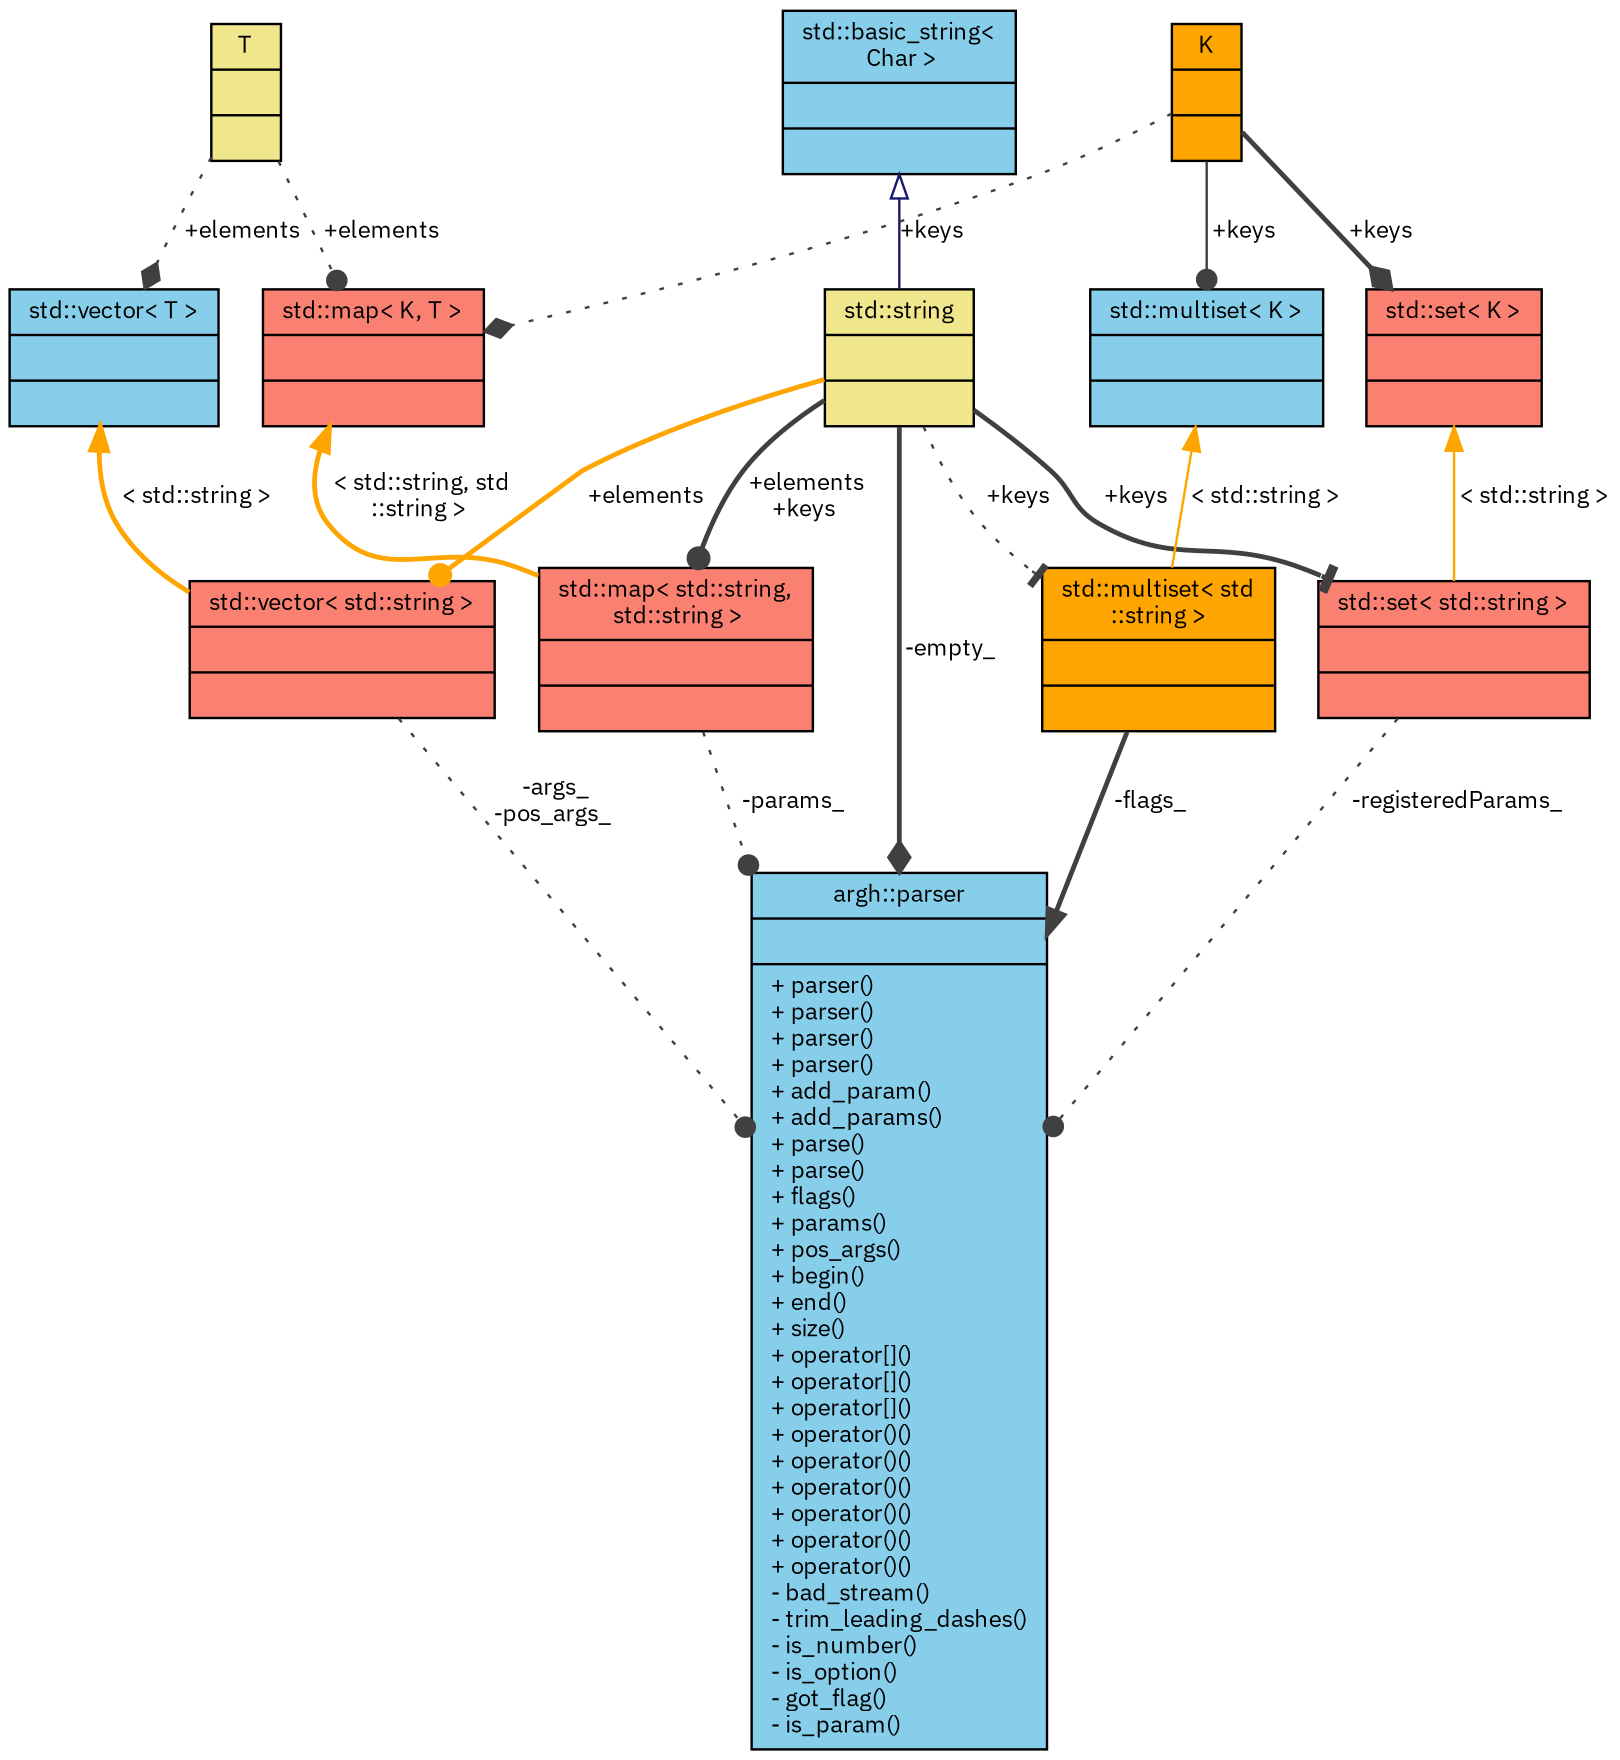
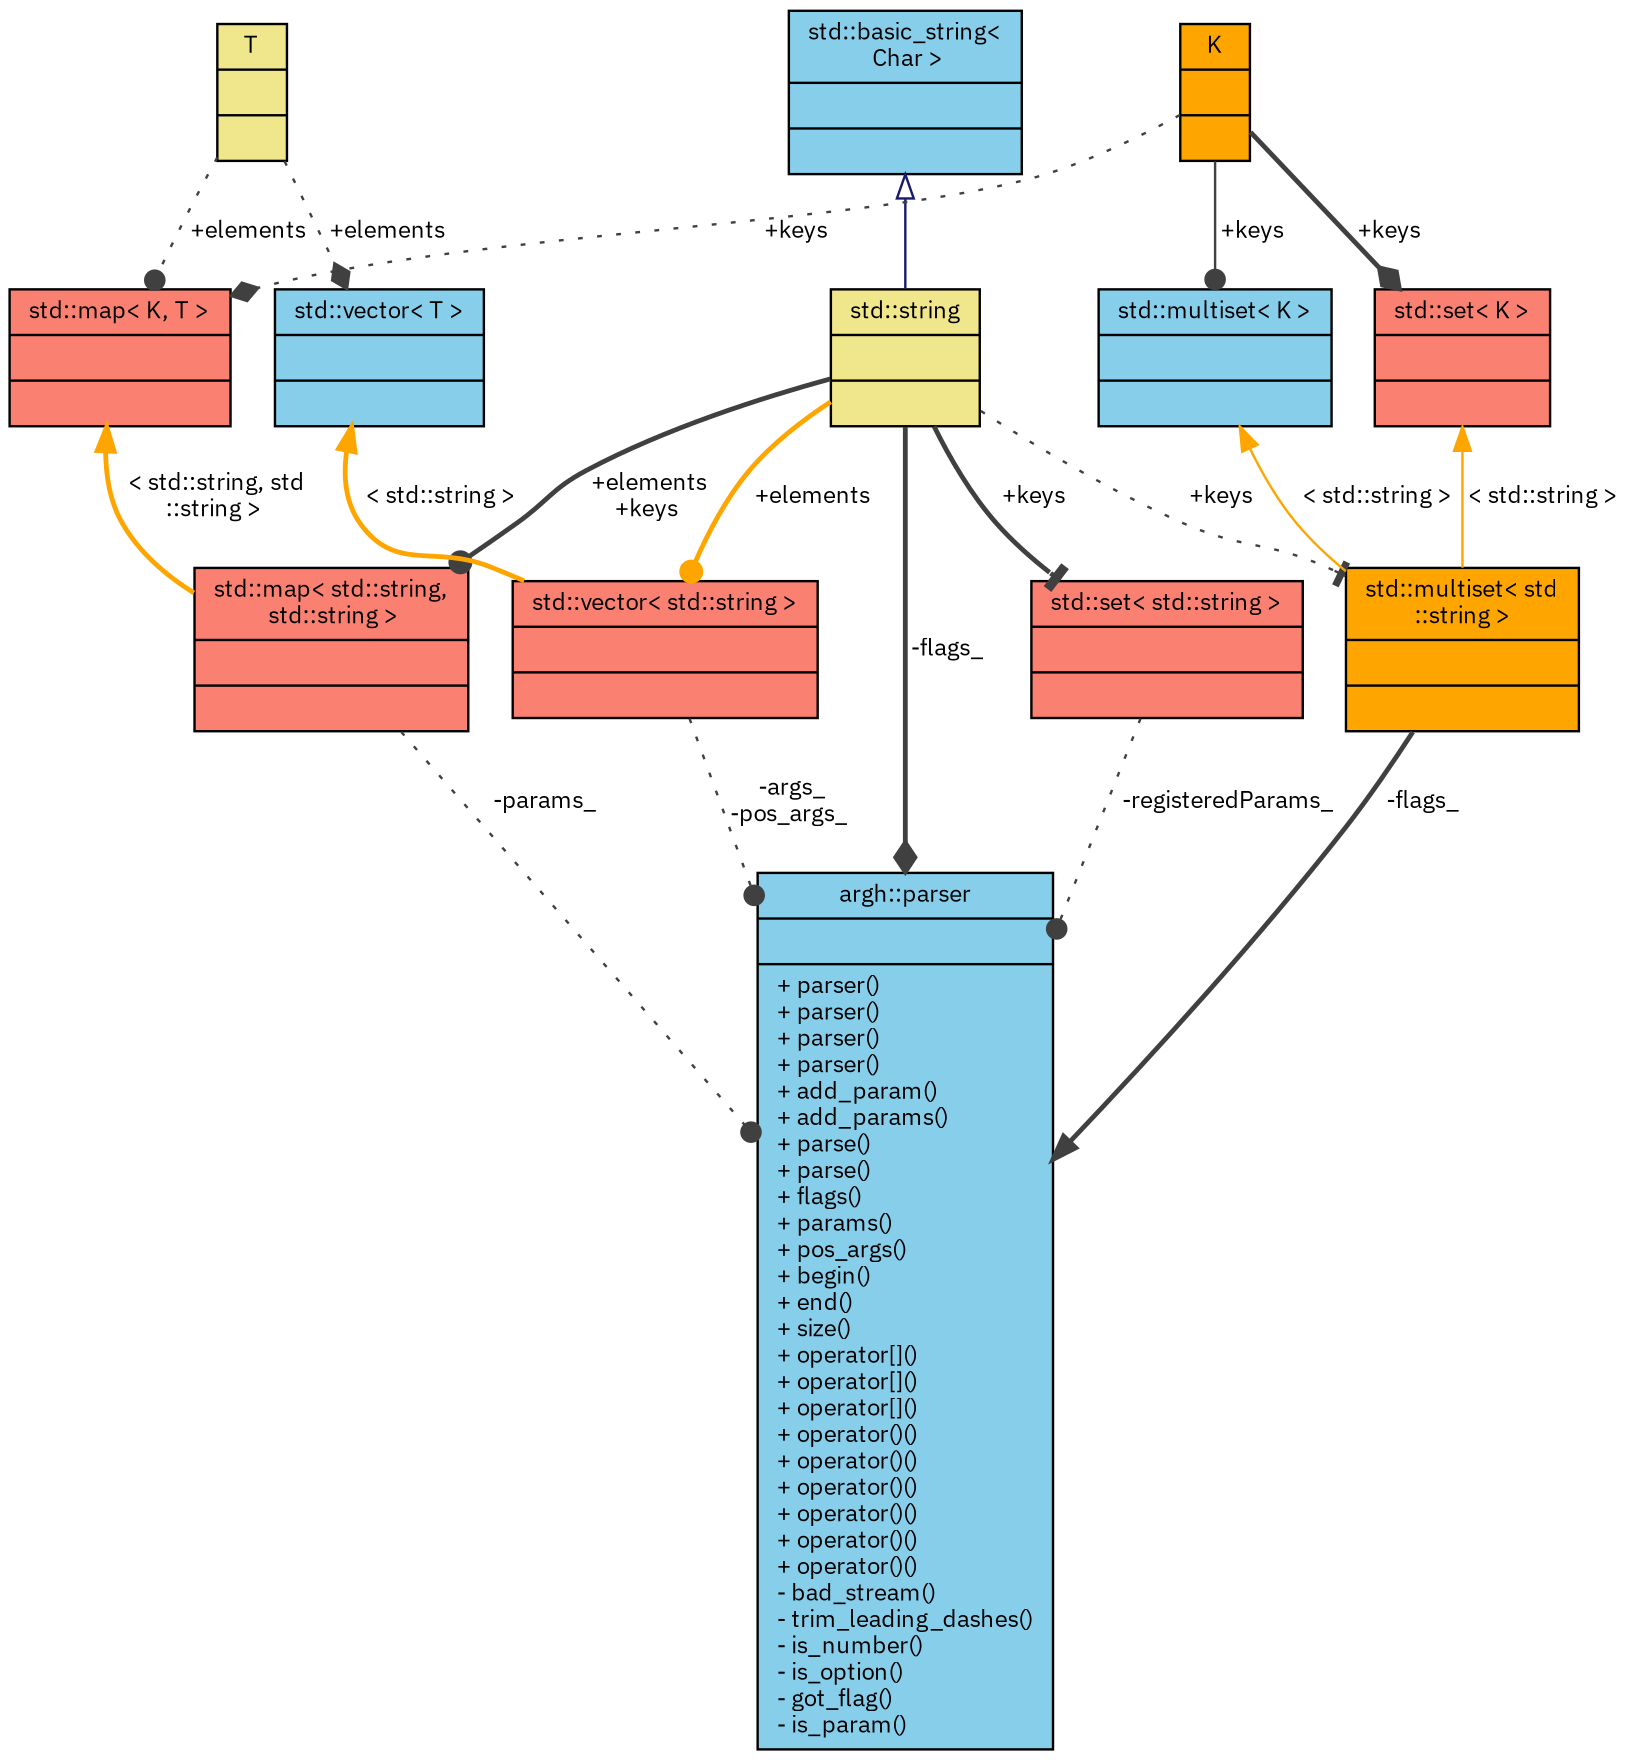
edge "std::set< std::string >" -> "std::set< K >": now "std::multiset< std" -> "std::set< K >"
edge "std::string" -> "argh::parser": label " -empty_" -> " -flags_"
